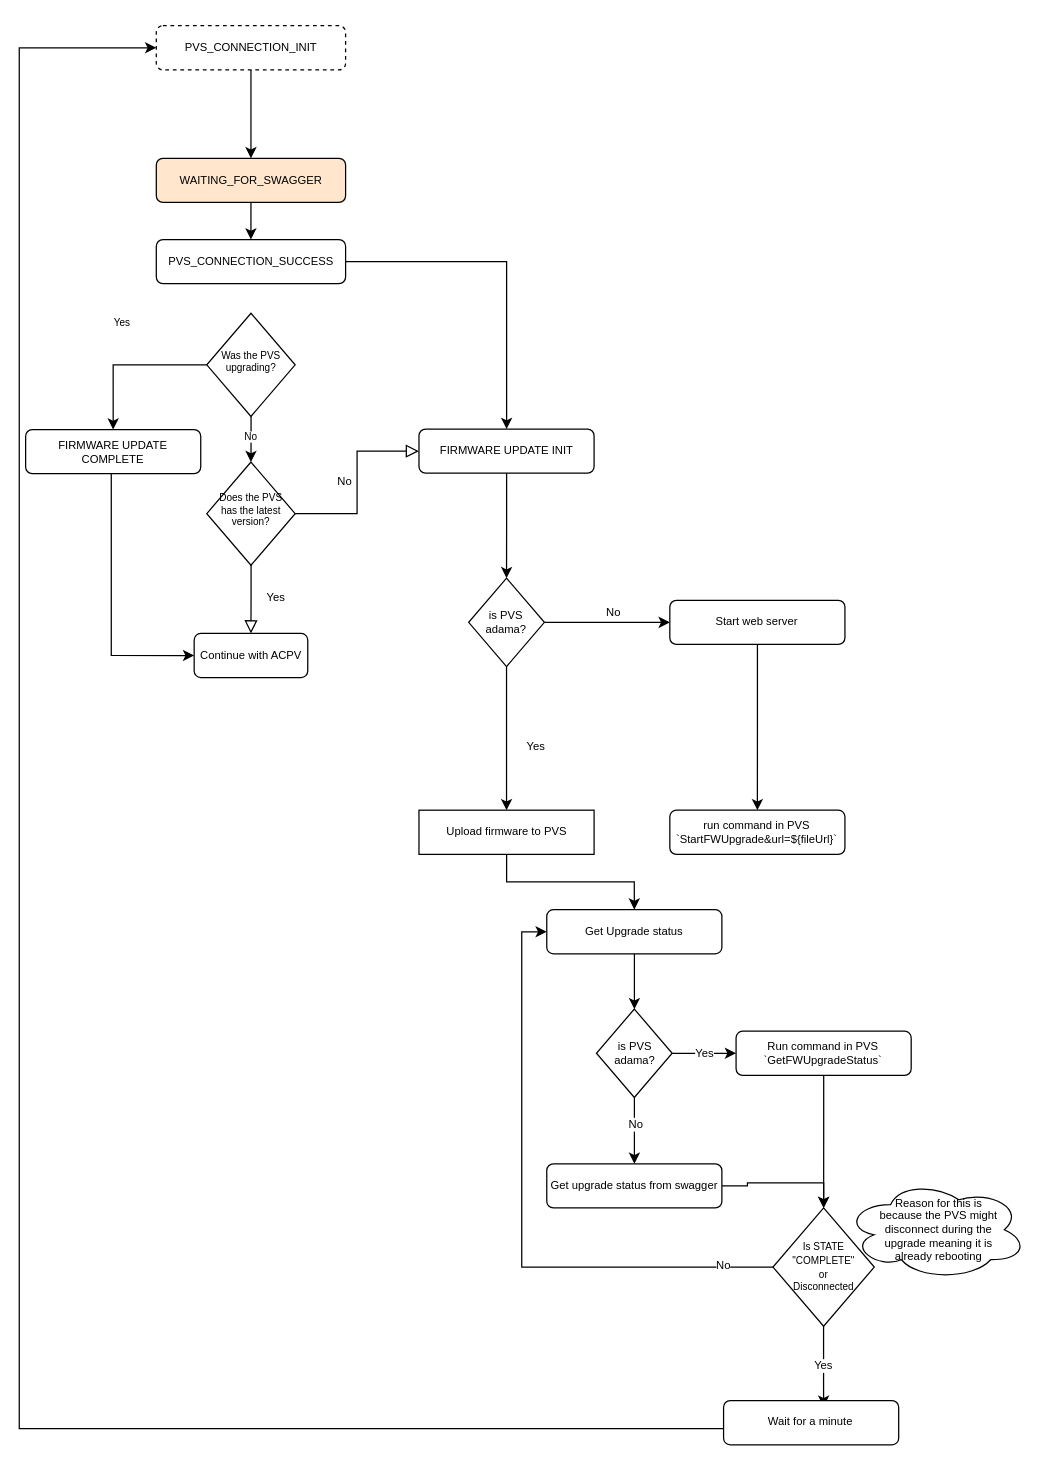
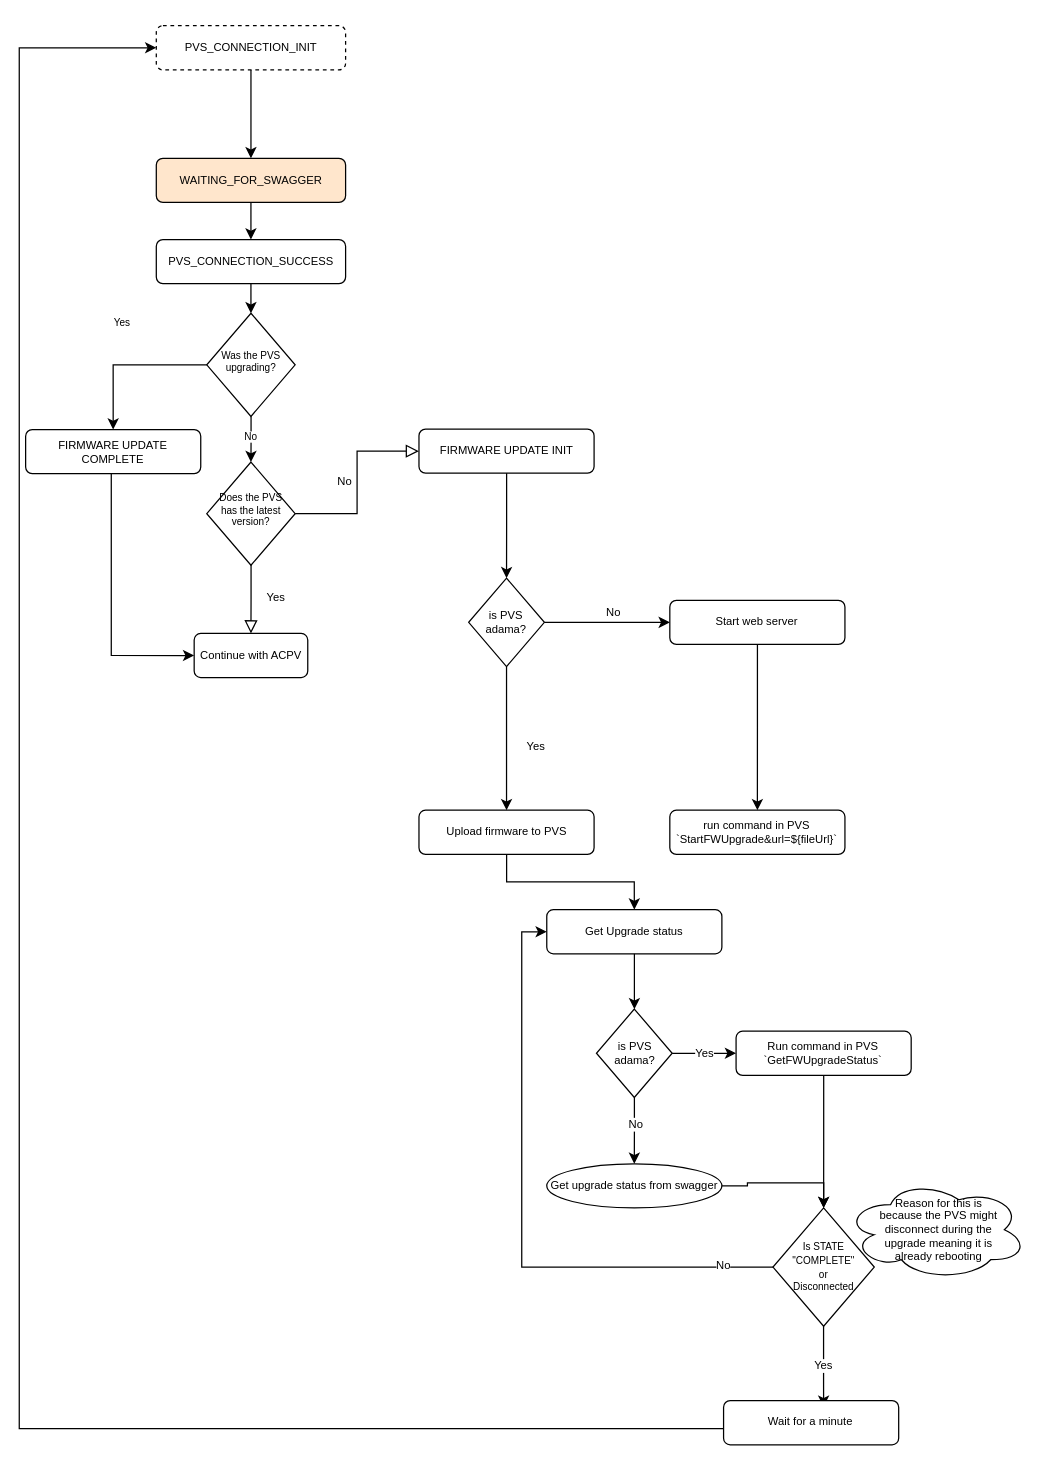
edge "PVS_CONNECTION_SUCCESS" -> "FIRMWARE UPDATE INIT": now "PVS_CONNECTION_SUCCESS" -> "Was the PVS upgrading?"
node "Upload firmware to PVS": shape rectangle -> rounded rectangle
node "Get upgrade status from swagger": shape rounded rectangle -> ellipse
